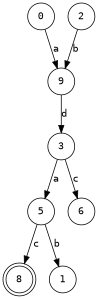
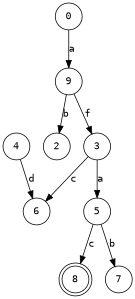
edge "2" -> "9": reversed
edge "9" -> "3": label "d" -> "f"
node "4": added
node "1": label "1" -> "7"
